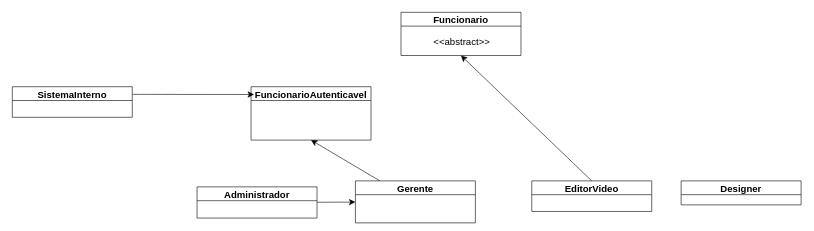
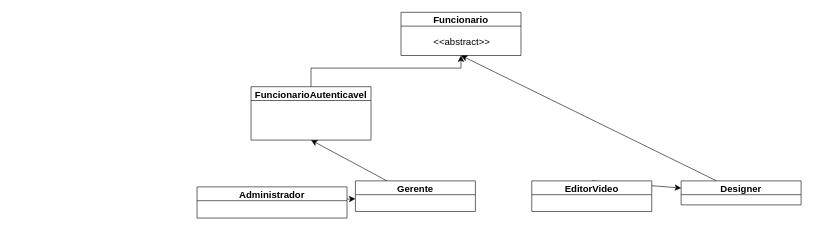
edge "FuncionarioAutenticavel" -> "Funcionario": added
edge "SistemaInterno" -> "FuncionarioAutenticavel": removed
node "SistemaInterno": removed
edge "EditorVideo" -> "Funcionario": now "EditorVideo" -> "Designer"
edge "Designer" -> "Funcionario": added
node "Gerente": size 120x42 -> 120x31
node "Administrador": size 120x31 -> 150x31
